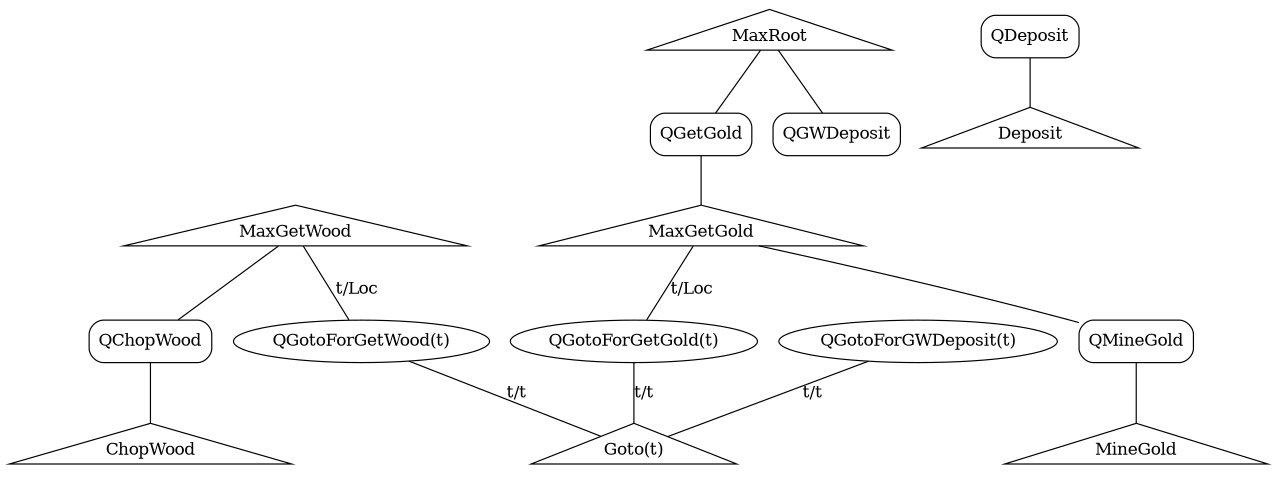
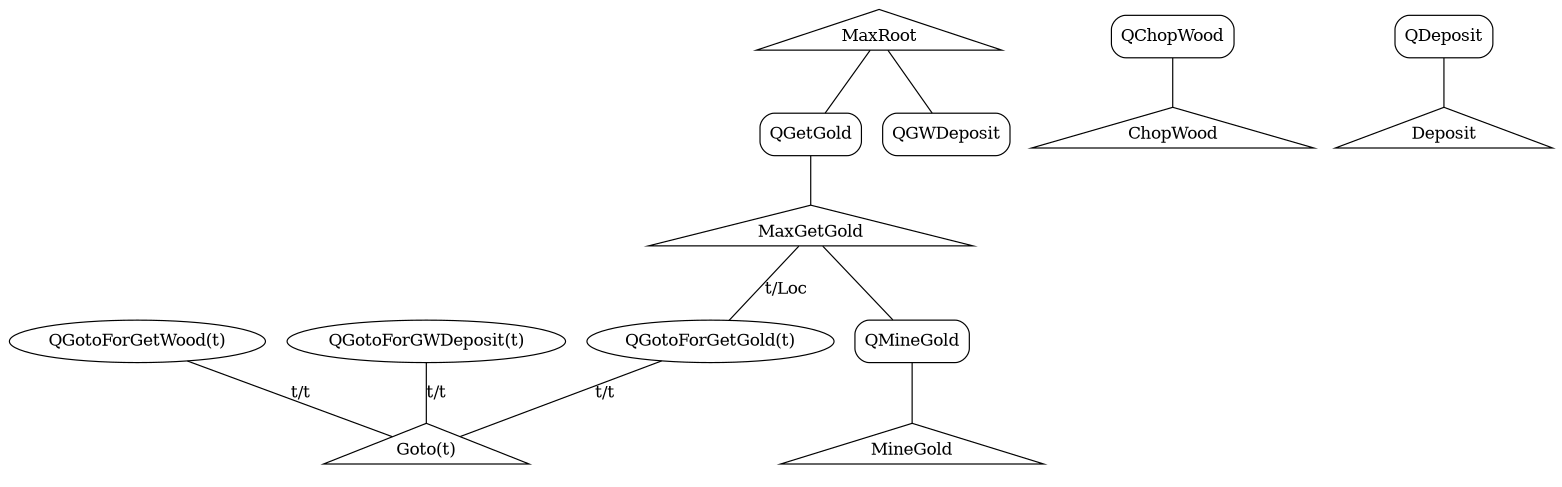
node "MaxGetWood": removed
